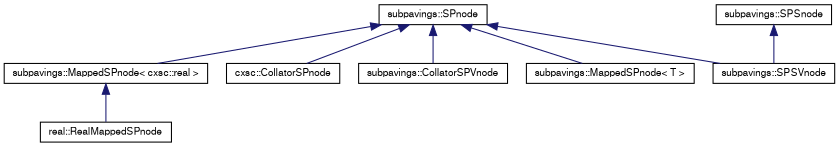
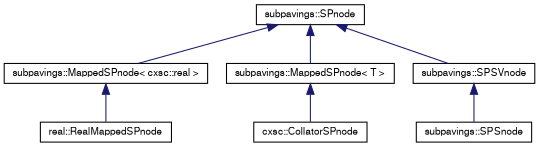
edge "cxsc::CollatorSPnode" -> "subpavings::SPnode": now "cxsc::CollatorSPnode" -> "subpavings::MappedSPnode< T >"
edge "subpavings::SPSVnode" -> "subpavings::SPSnode": reversed
node "subpavings::CollatorSPVnode": removed
